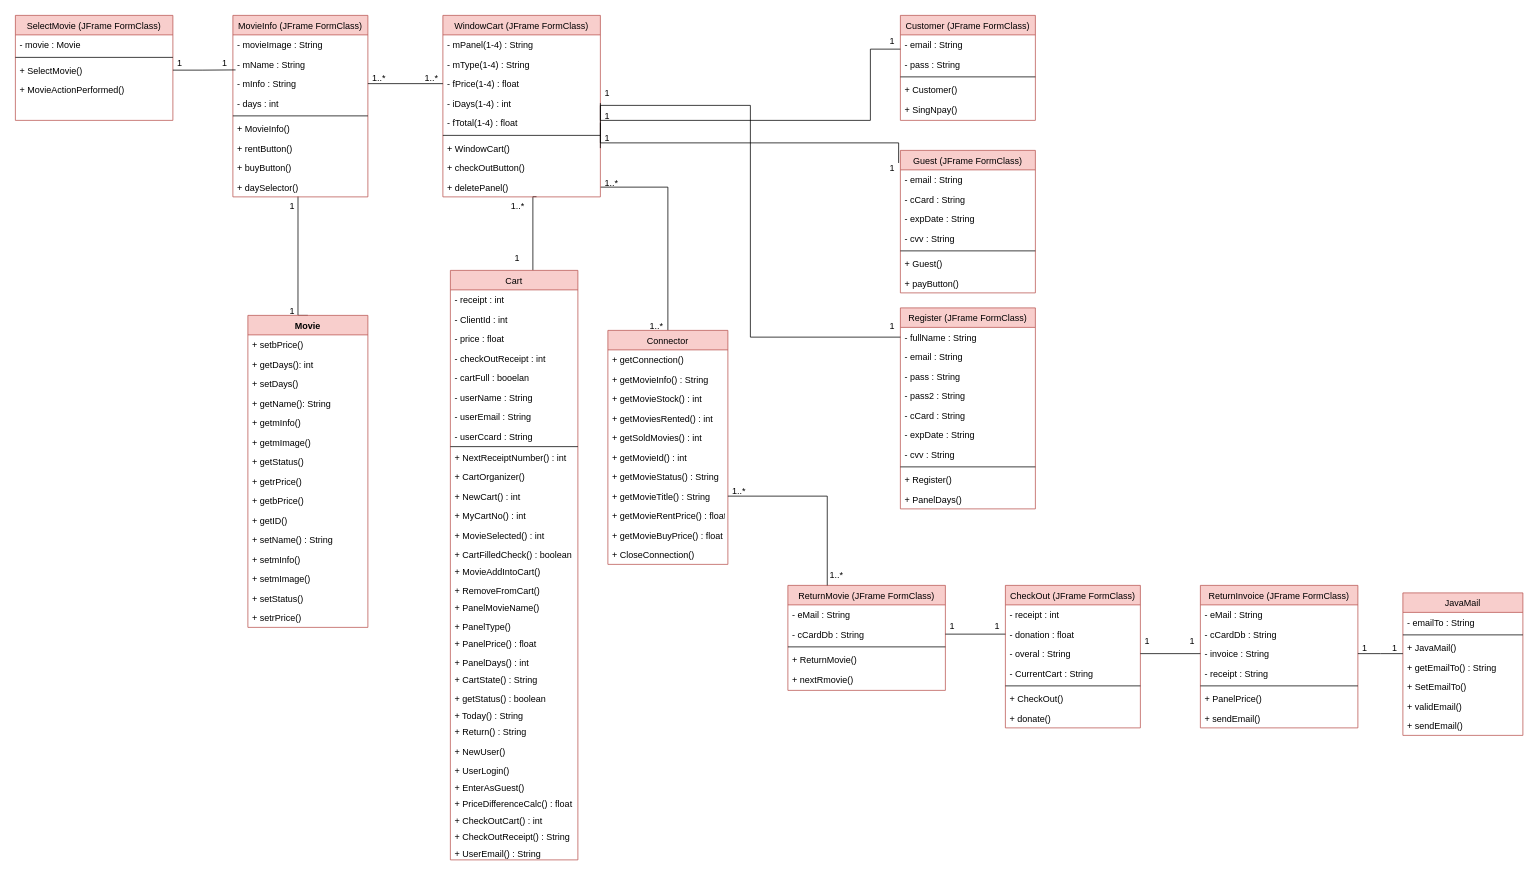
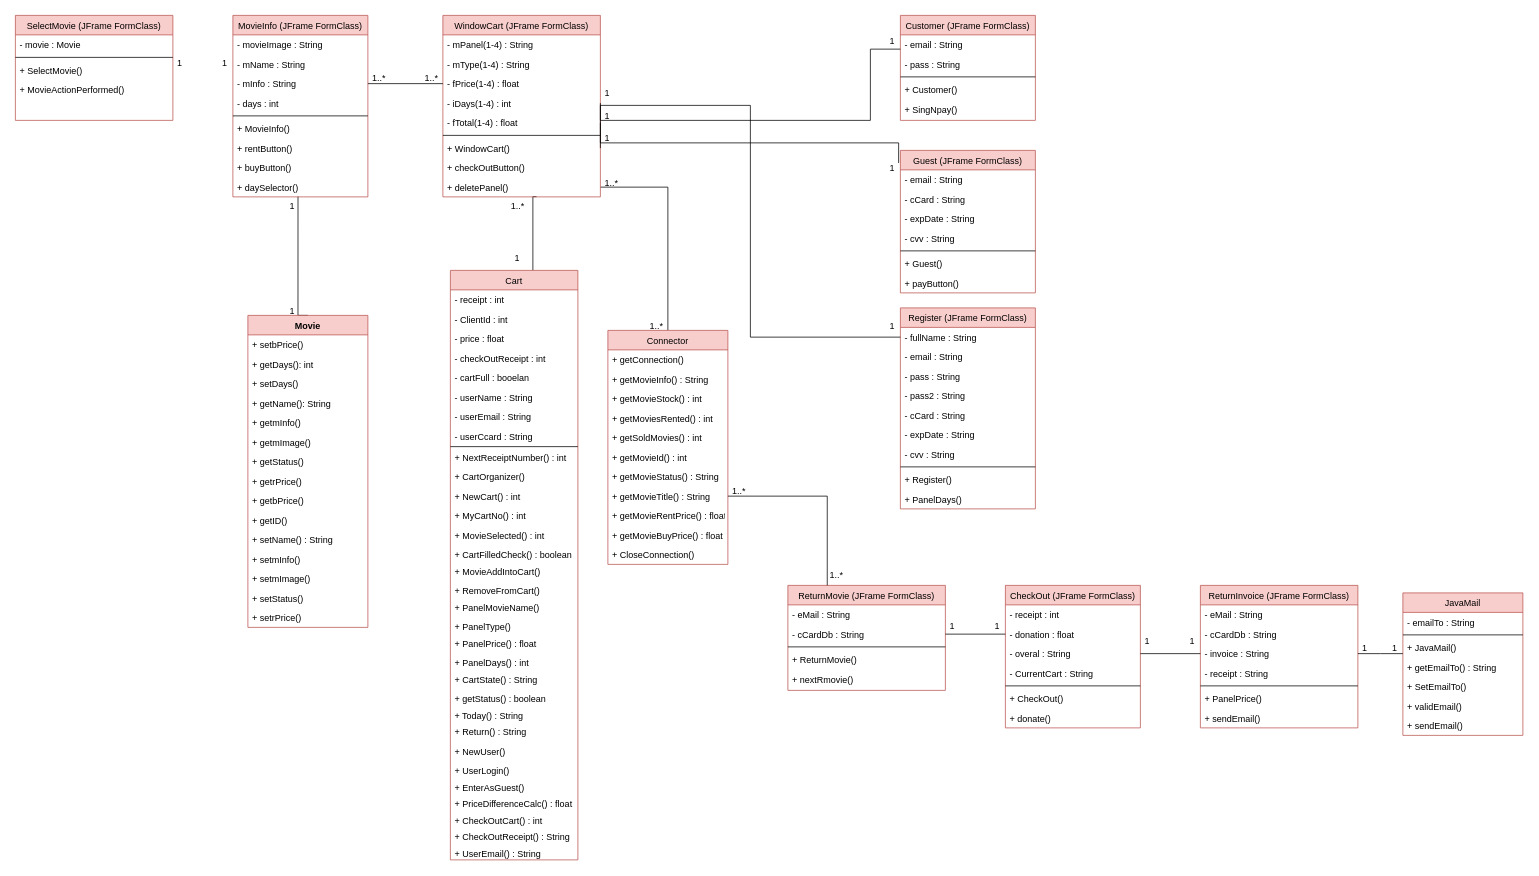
edge "+ SelectMovie()" -- "- mInfo : String": removed
